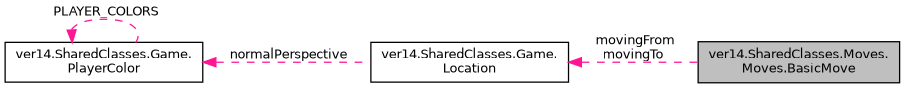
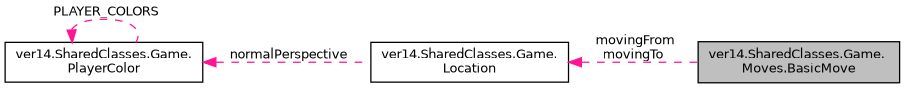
node "ver14.SharedClasses.Moves. Moves.BasicMove": label "ver14.SharedClasses.Moves. Moves.BasicMove" -> "ver14.SharedClasses.Game. Moves.BasicMove"
